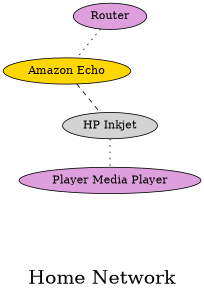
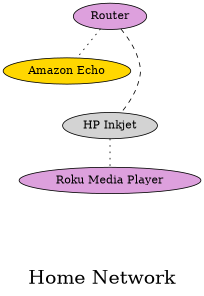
edge "Amazon Echo" -- "HP Inkjet": now "Router" -- "HP Inkjet"
node "Player Media Player": label "Player Media Player" -> "Roku Media Player"
